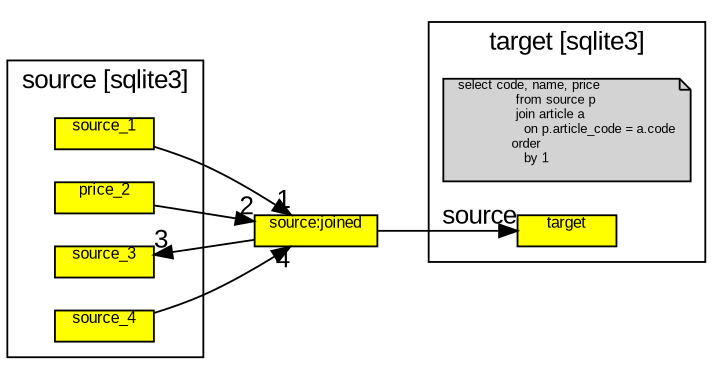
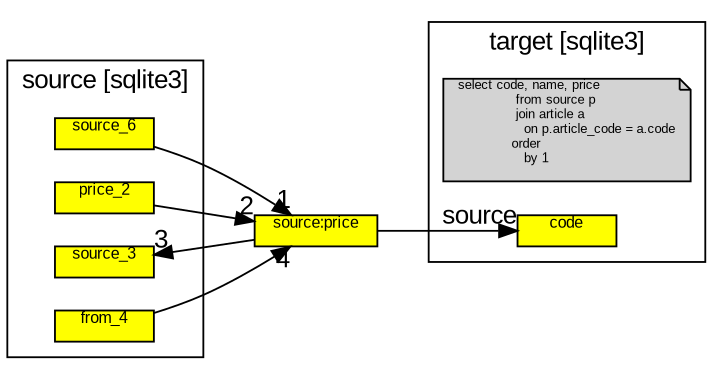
node "source_1": label "source_1" -> "source_6"
node "source:joined": label "source:joined" -> "source:price"
node "target": label "target" -> "code"
node "source_4": label "source_4" -> "from_4"
